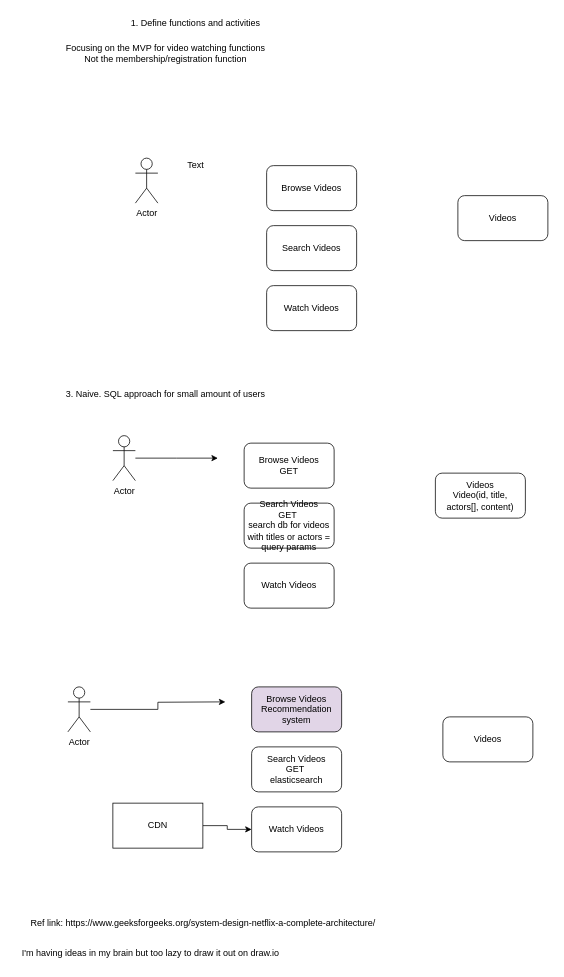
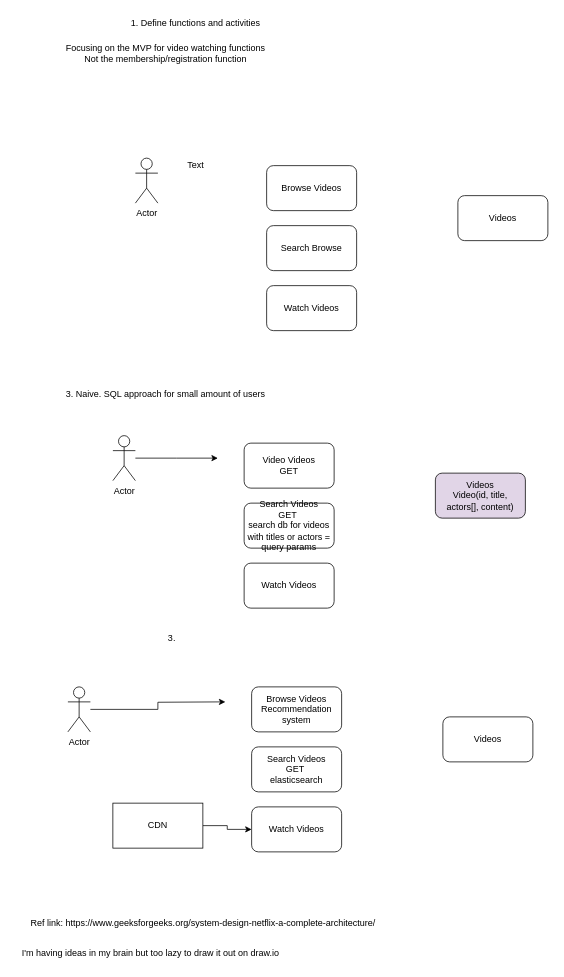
node "Search Videos": label "Search Videos" -> "Search Browse"
node "Browse Videos GET": label "Browse Videos GET" -> "Video Videos GET"
node "Videos Video(id, title, actors[], content)": fillcolor #ffffff -> #e1d5e7
node "3.": added
node "Browse Videos Recommendation system": fillcolor #e1d5e7 -> #ffffff
